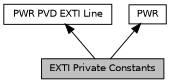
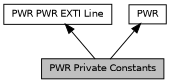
node "PWR PVD EXTI Line": label "PWR PVD EXTI Line" -> "PWR PWR EXTI Line"
node "EXTI Private Constants": label "EXTI Private Constants" -> "PWR Private Constants"
